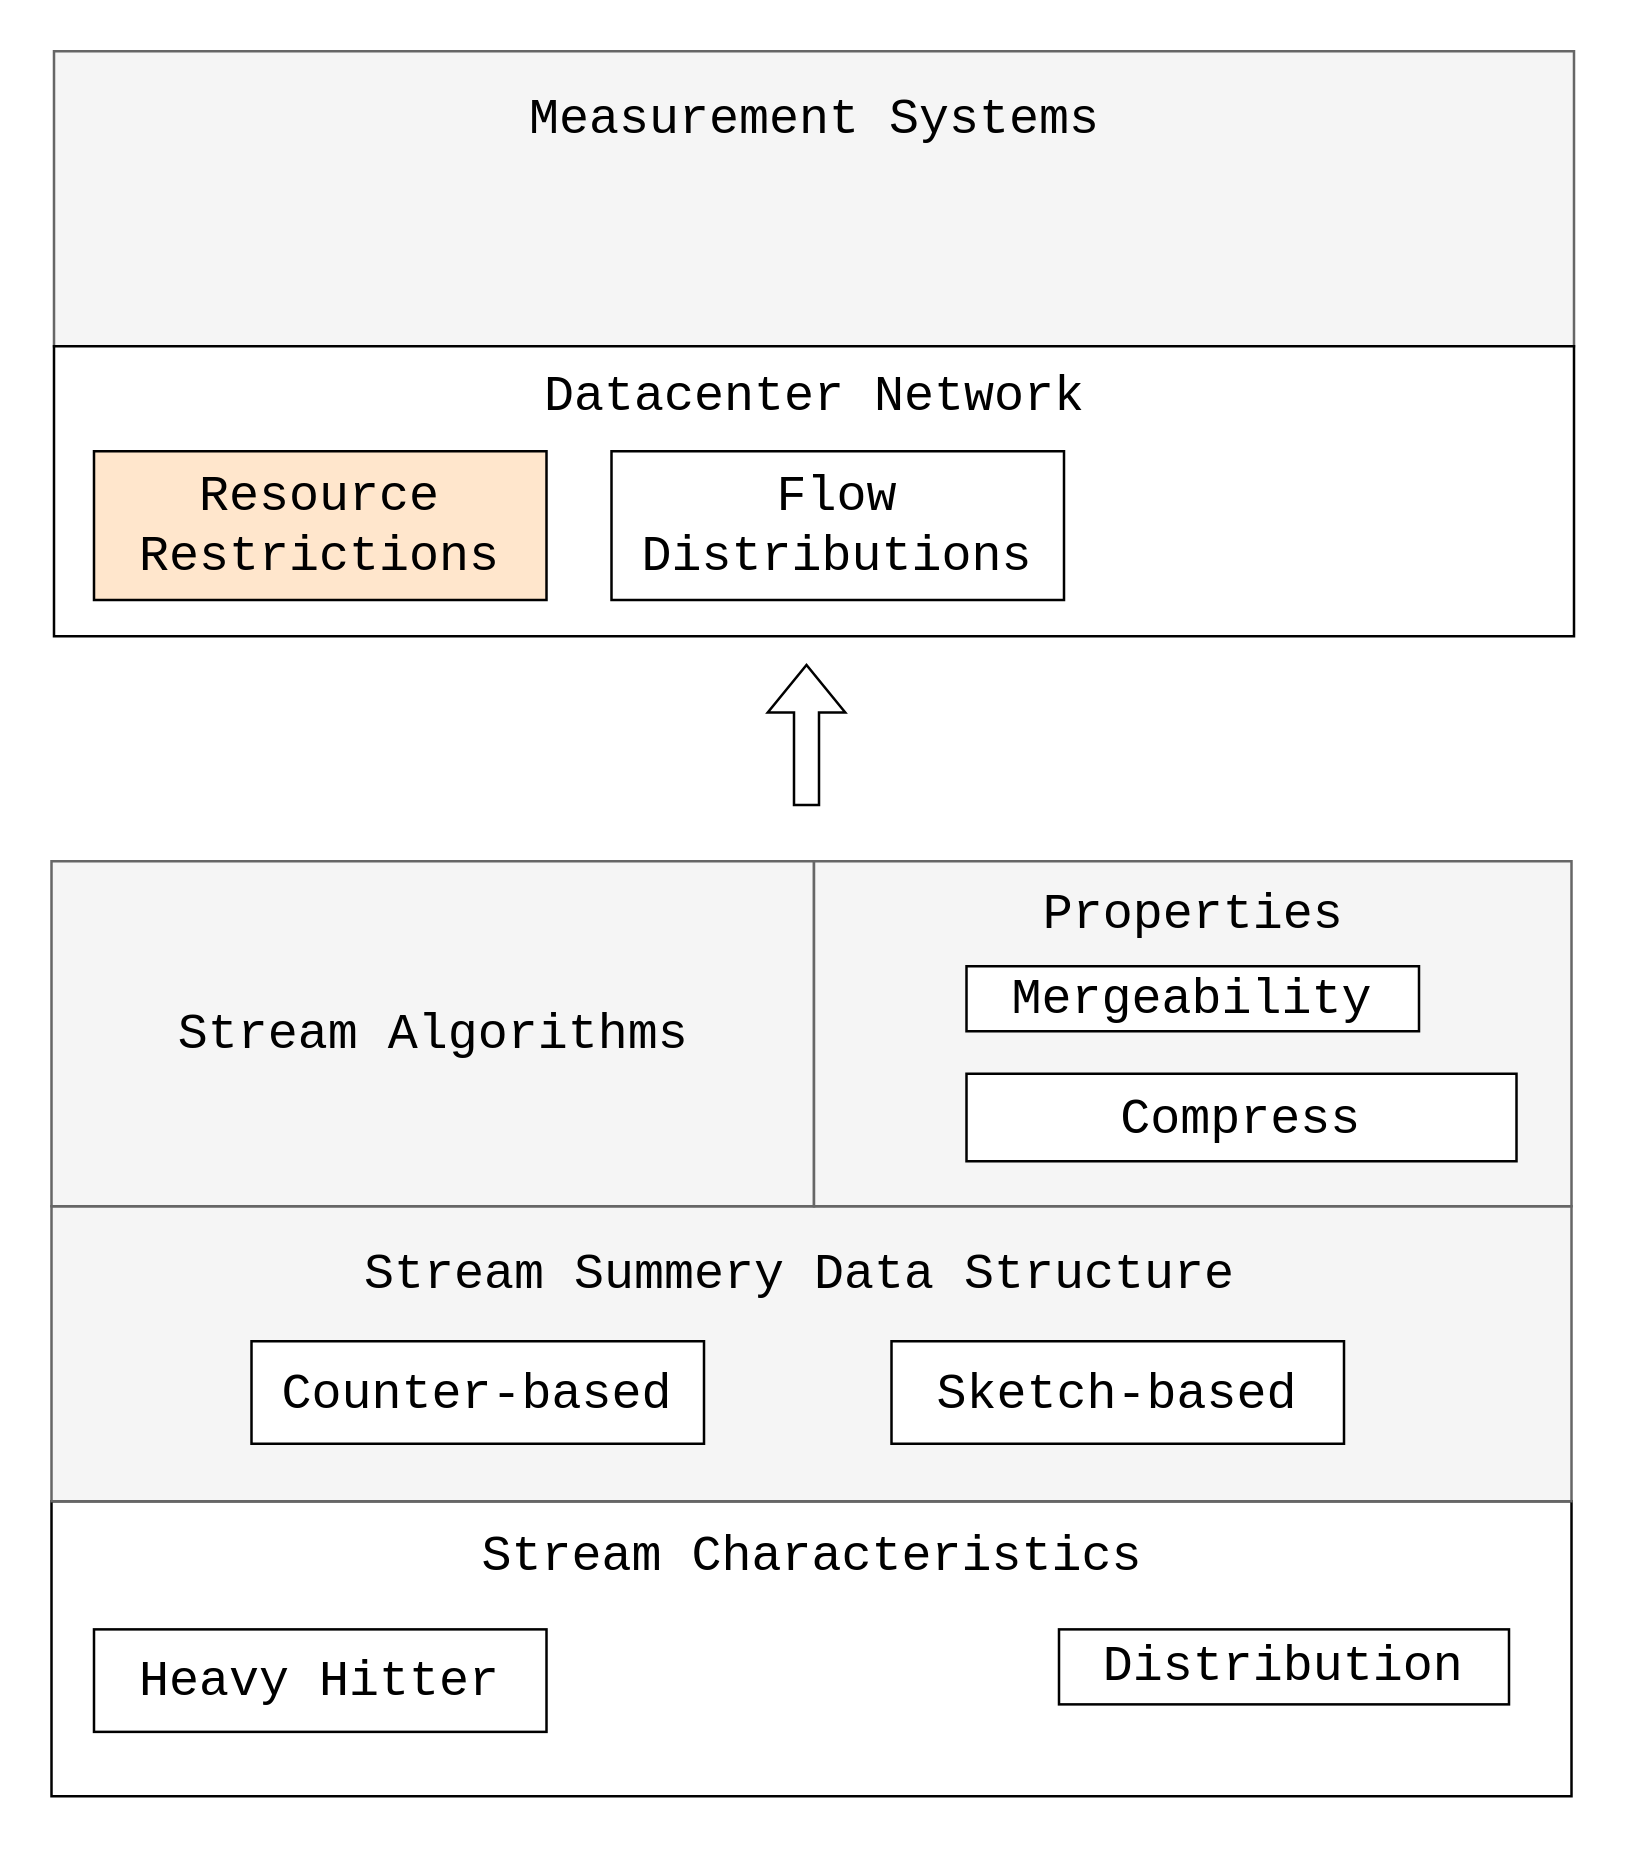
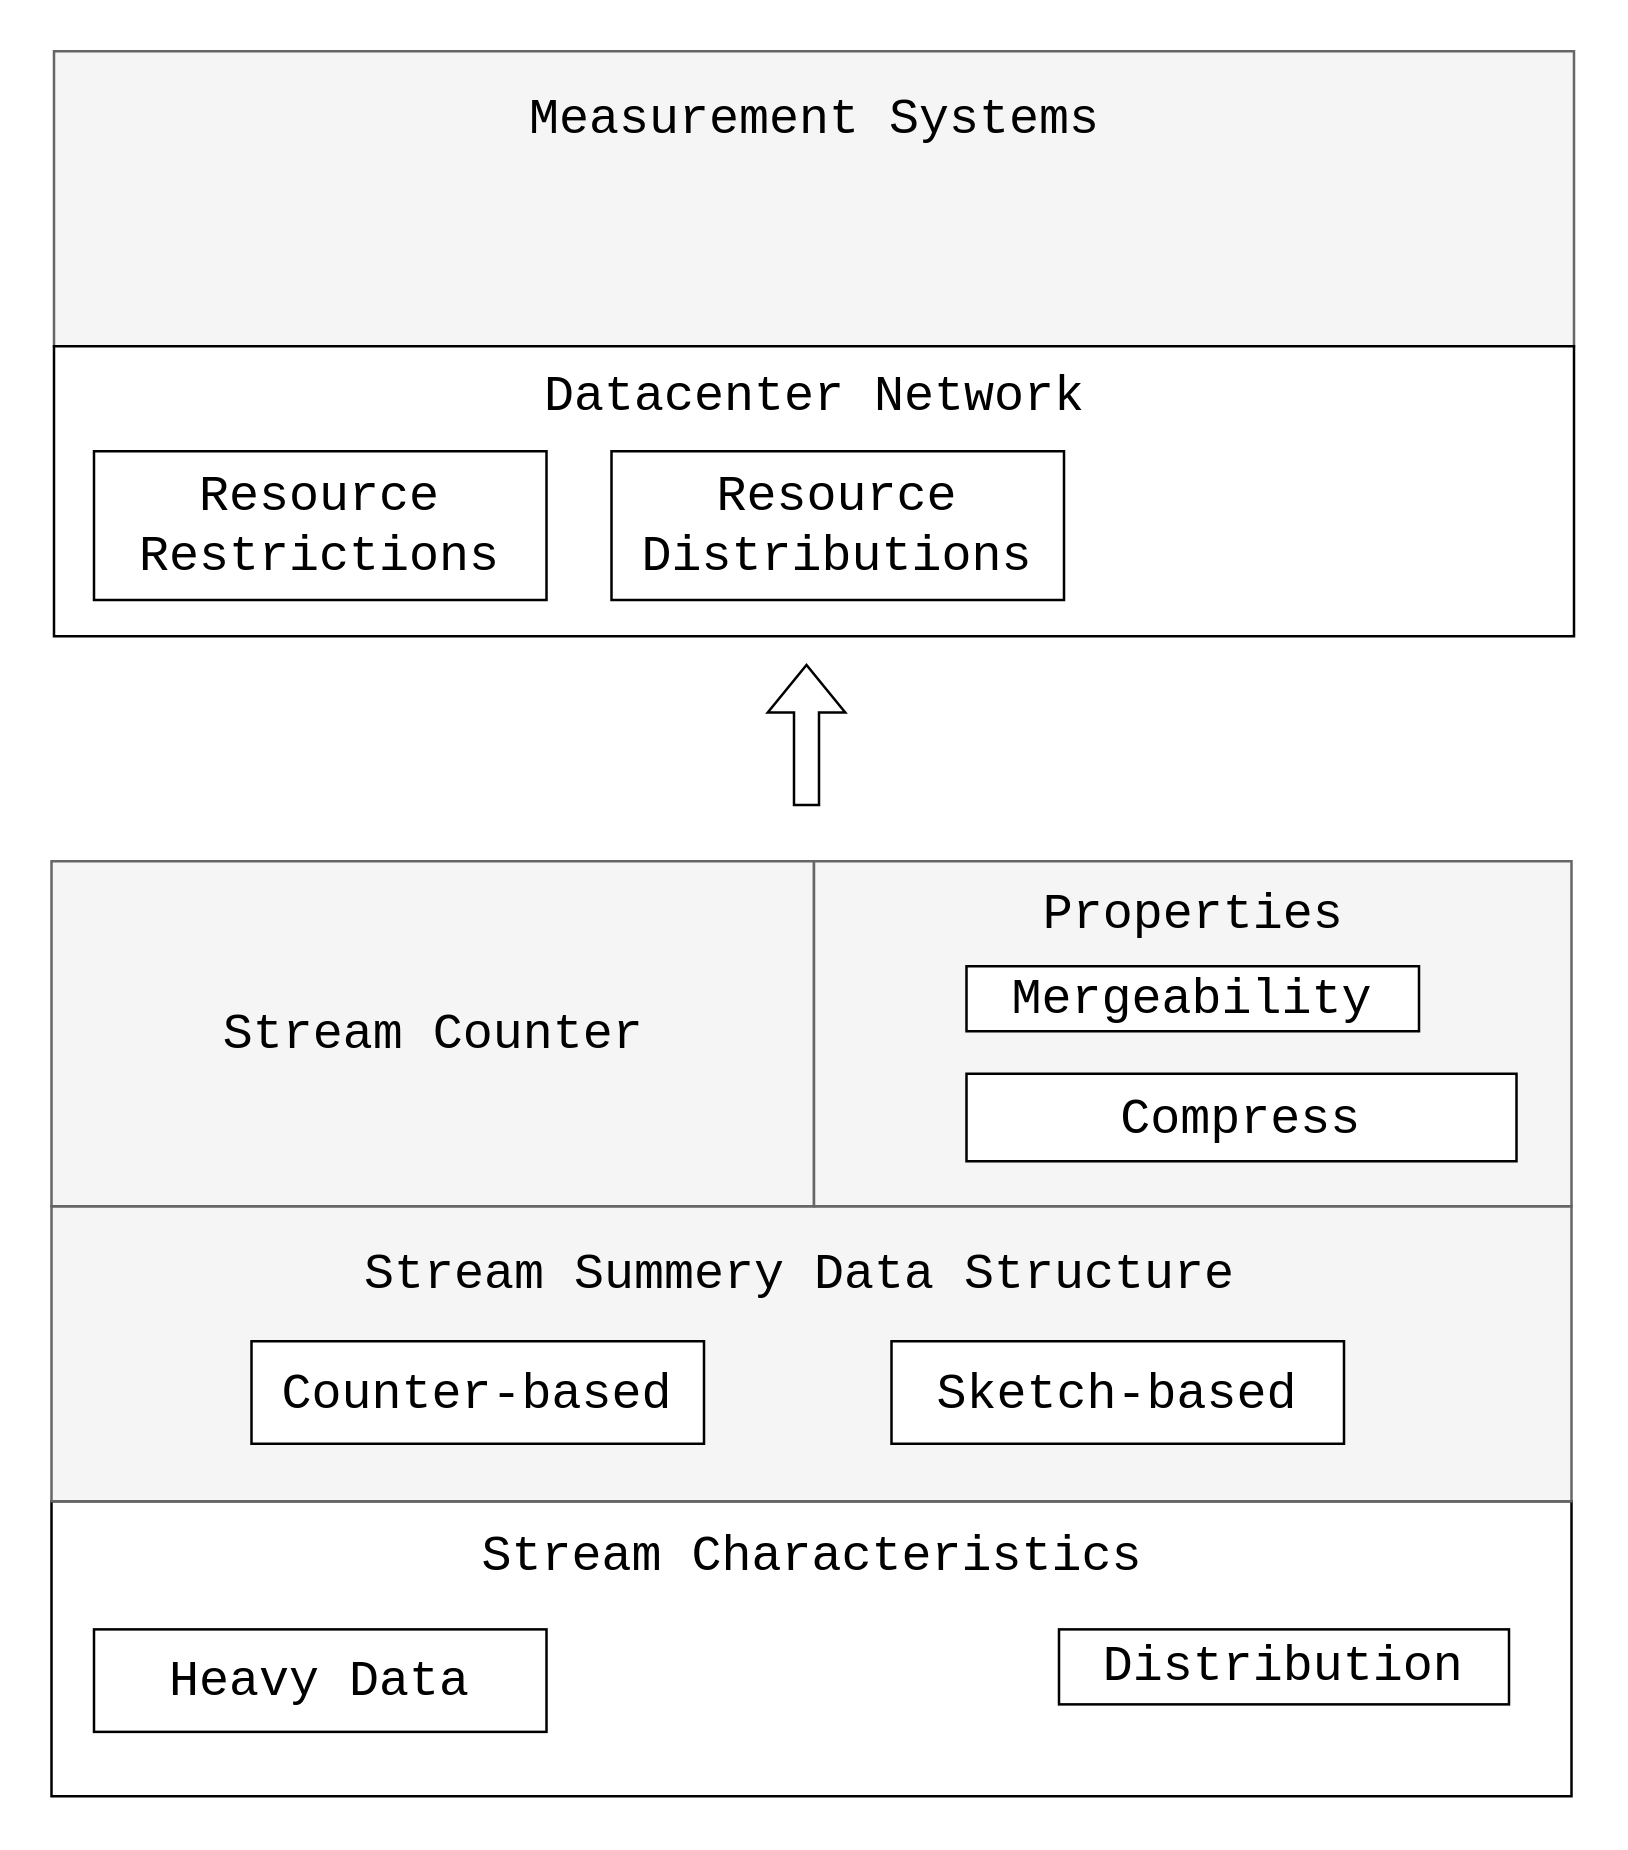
node "Resource Restrictions": fillcolor #ffe6cc -> #ffffff
node "Flow Distributions": label "Flow Distributions" -> "Resource Distributions"
node "Stream Algorithms": label "Stream Algorithms" -> "Stream Counter"
node "Heavy Hitter": label "Heavy Hitter" -> "Heavy Data"
